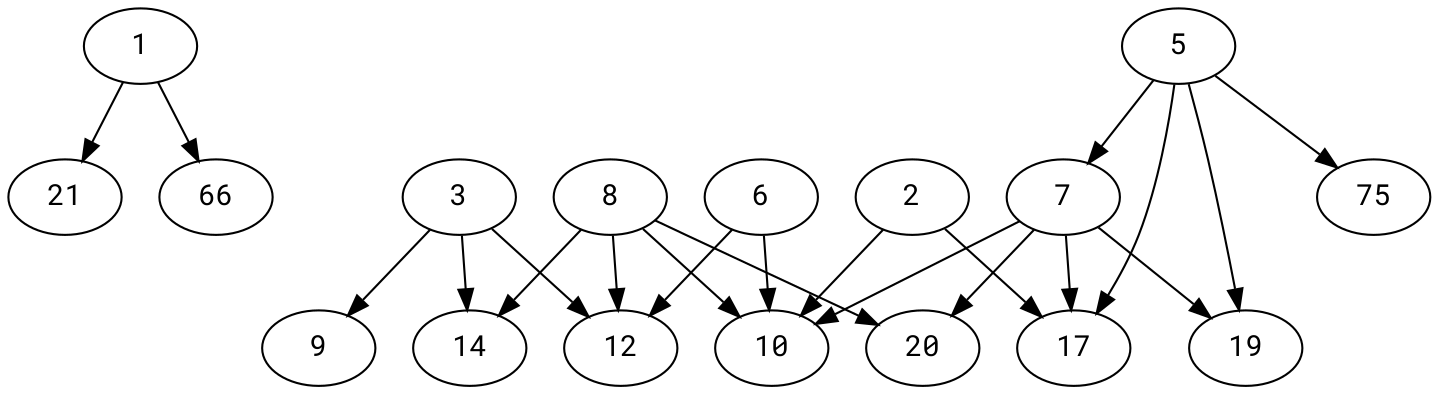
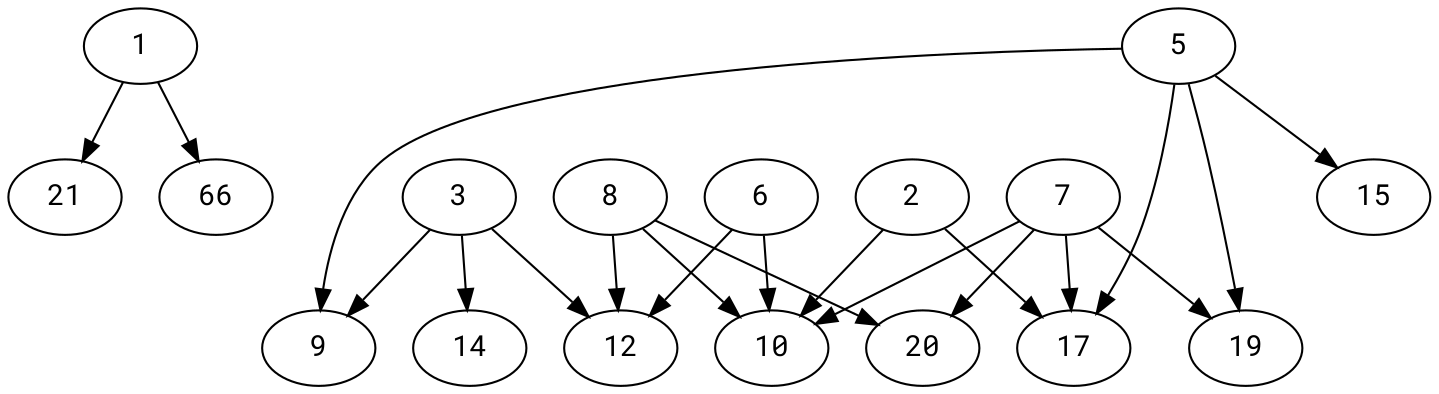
edge "5" -> "7": now "5" -> "9"
node "75": label "75" -> "15"
edge "8" -> "14": removed
